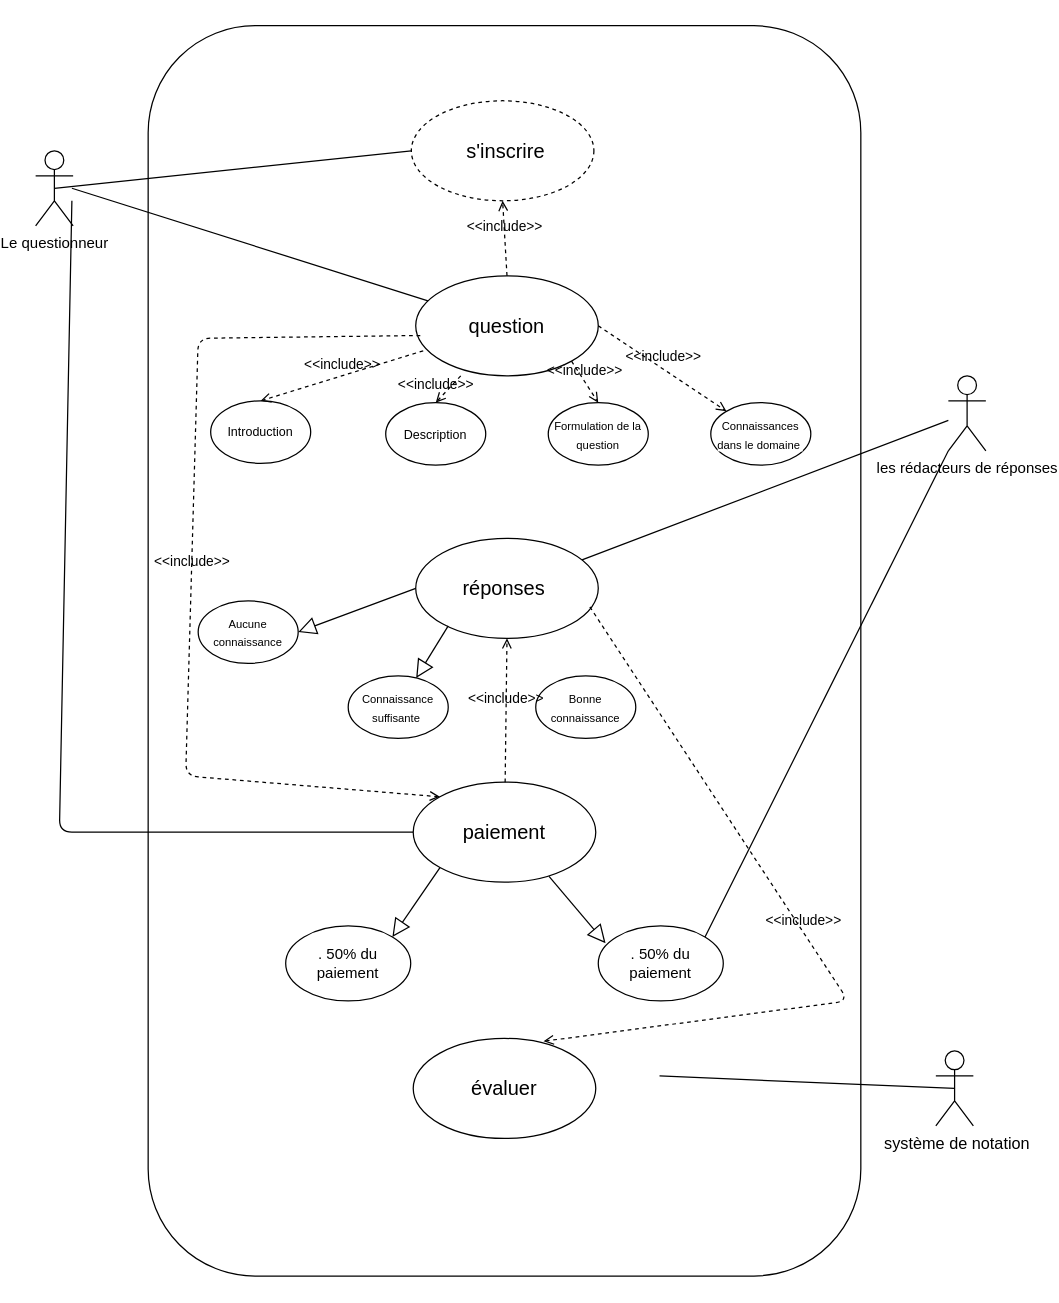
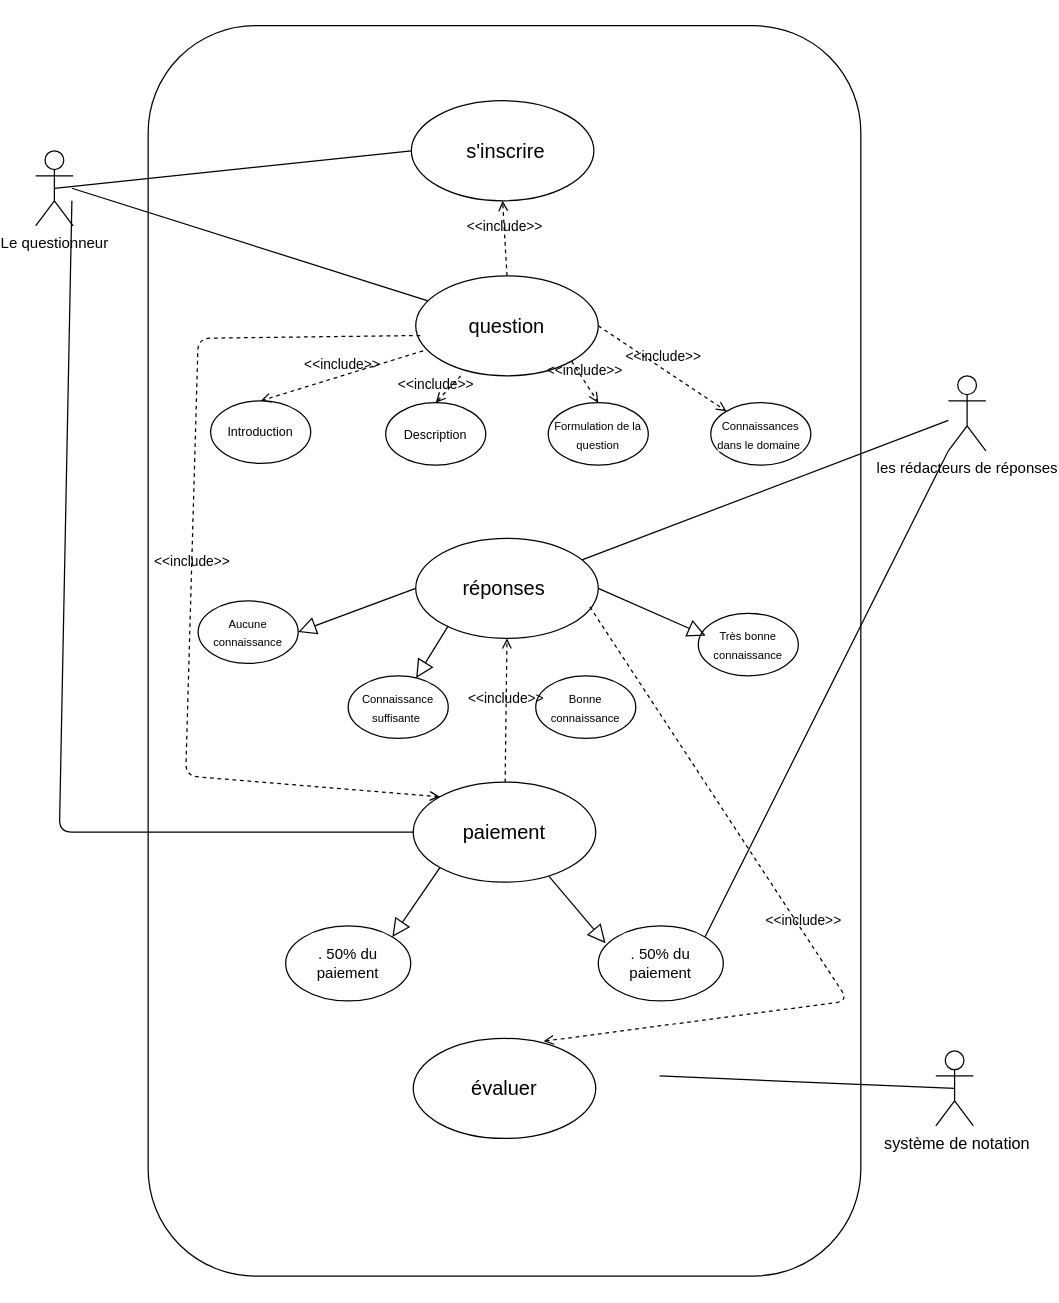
node "s'inscrire": style dashed -> solid
edge "réponses" -> "Très bonne connaissance": added
node "Très bonne connaissance": added
